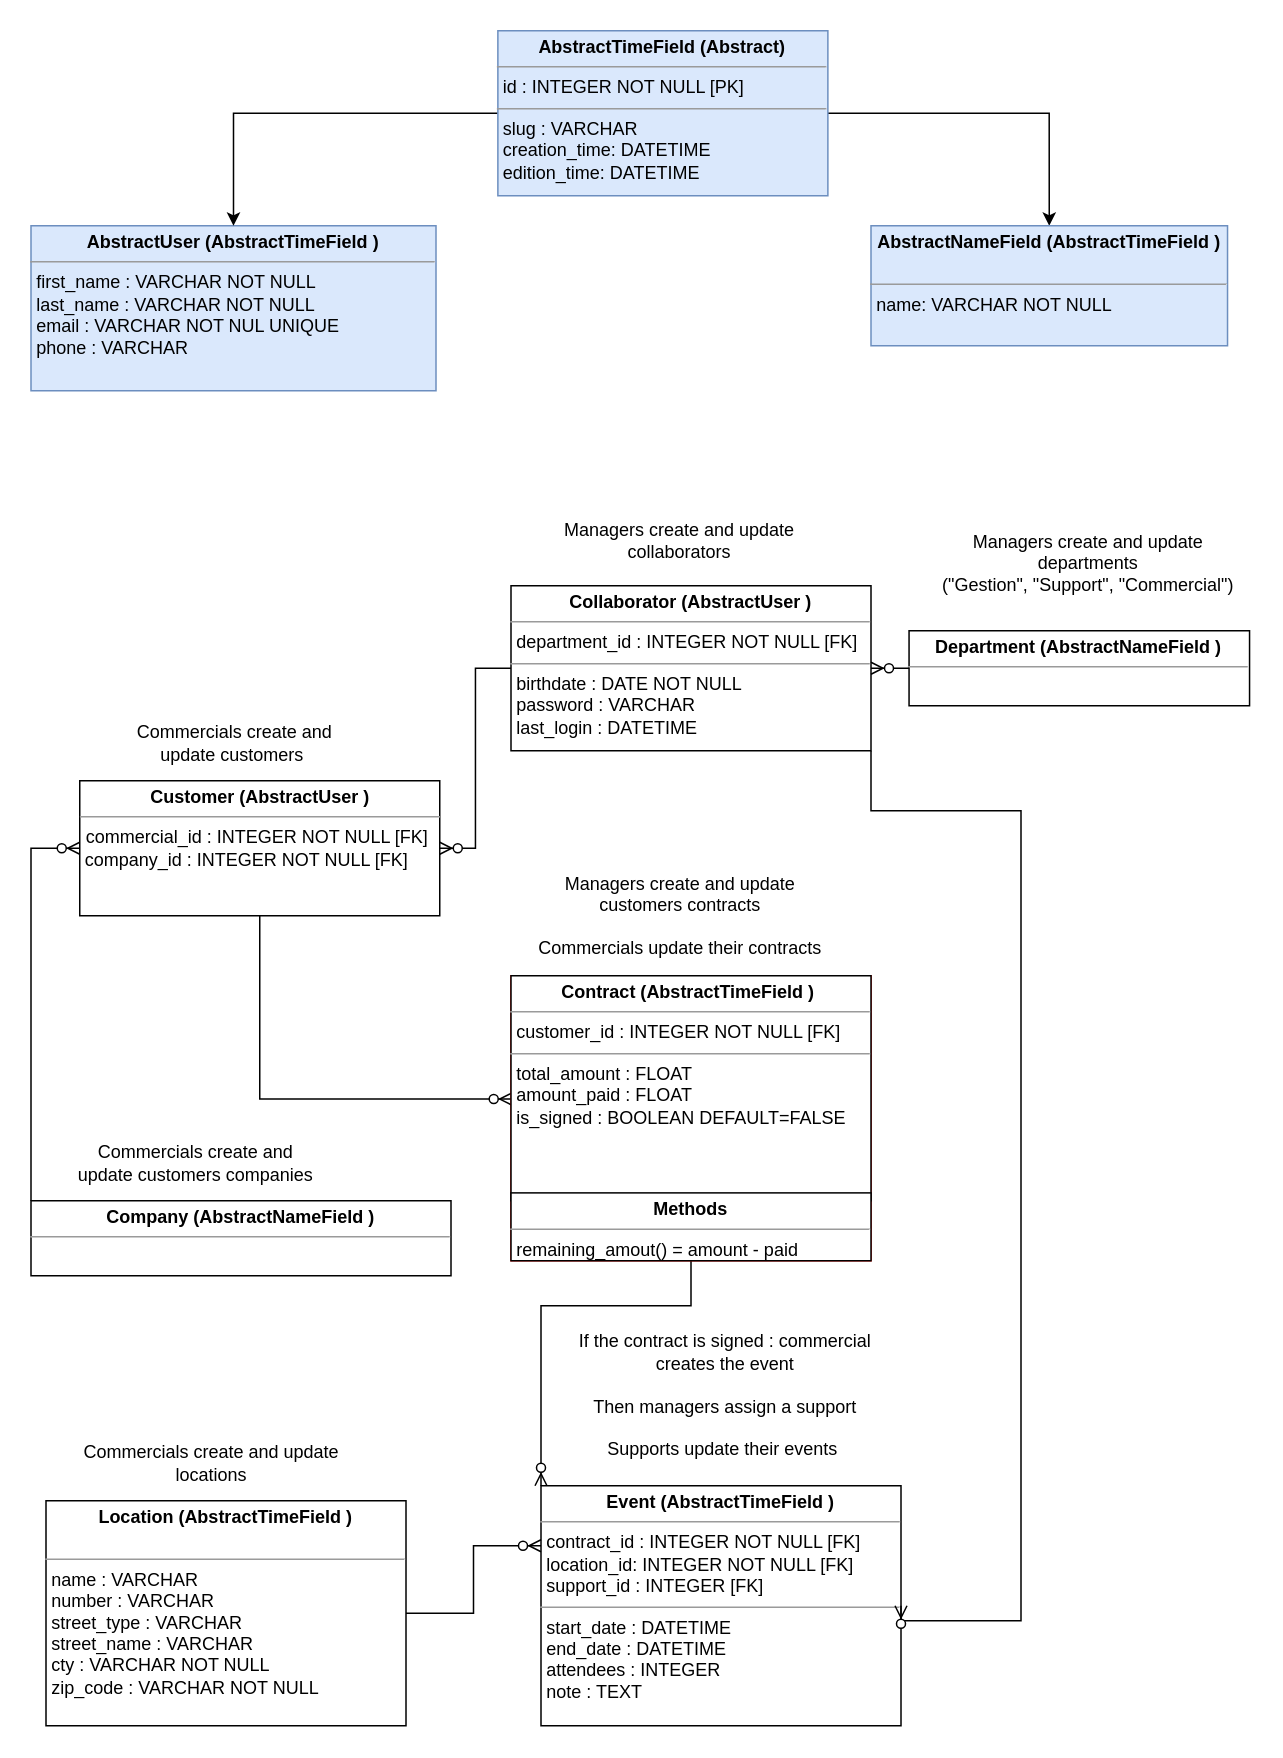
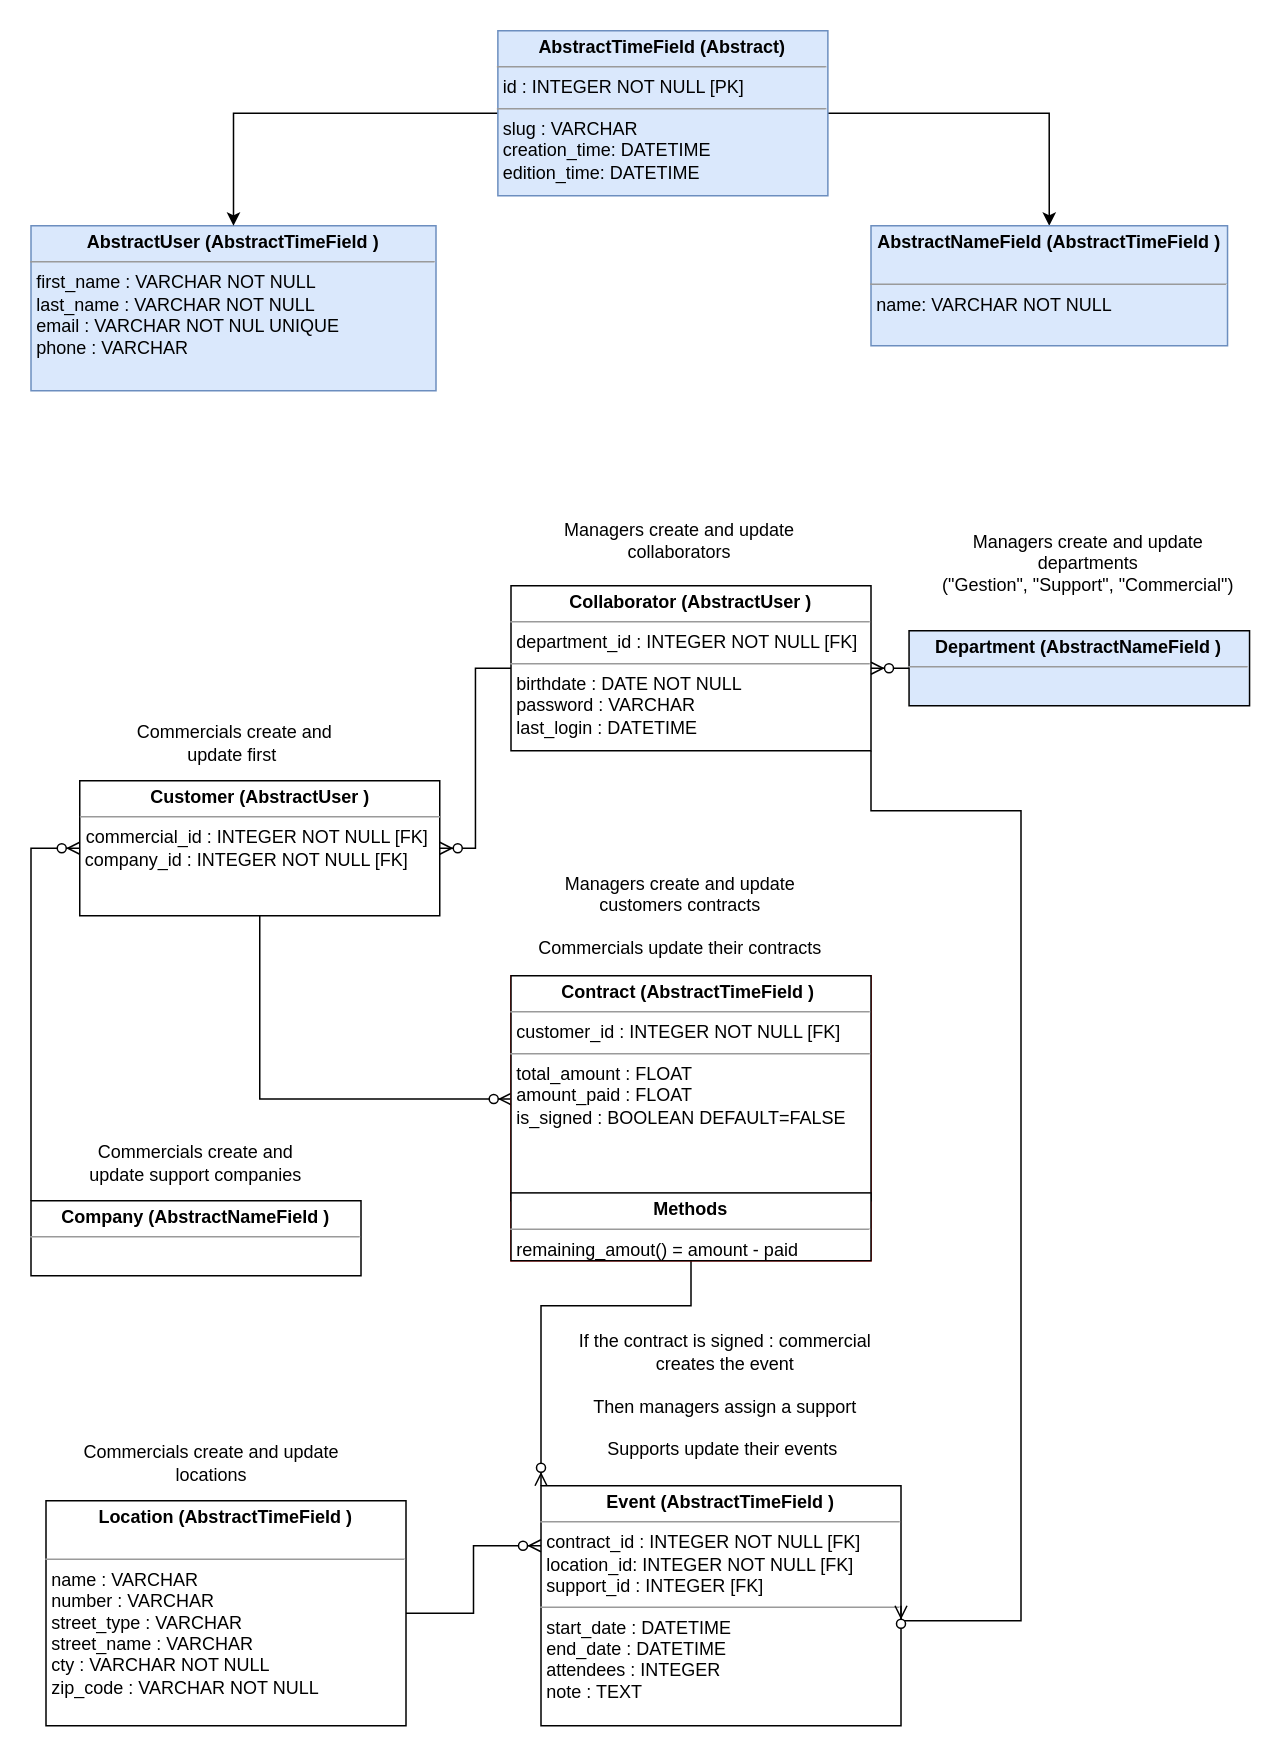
node "Department (AbstractNameField )": fillcolor #ffffff -> #dae8fc
node "Commercials create and update customers": label "Commercials create and update customers" -> "Commercials create and update first"
node "Commercials create and update customers companies": label "Commercials create and update customers companies" -> "Commercials create and update support companies"
node "Company (AbstractNameField )": size 420x75 -> 330x75
